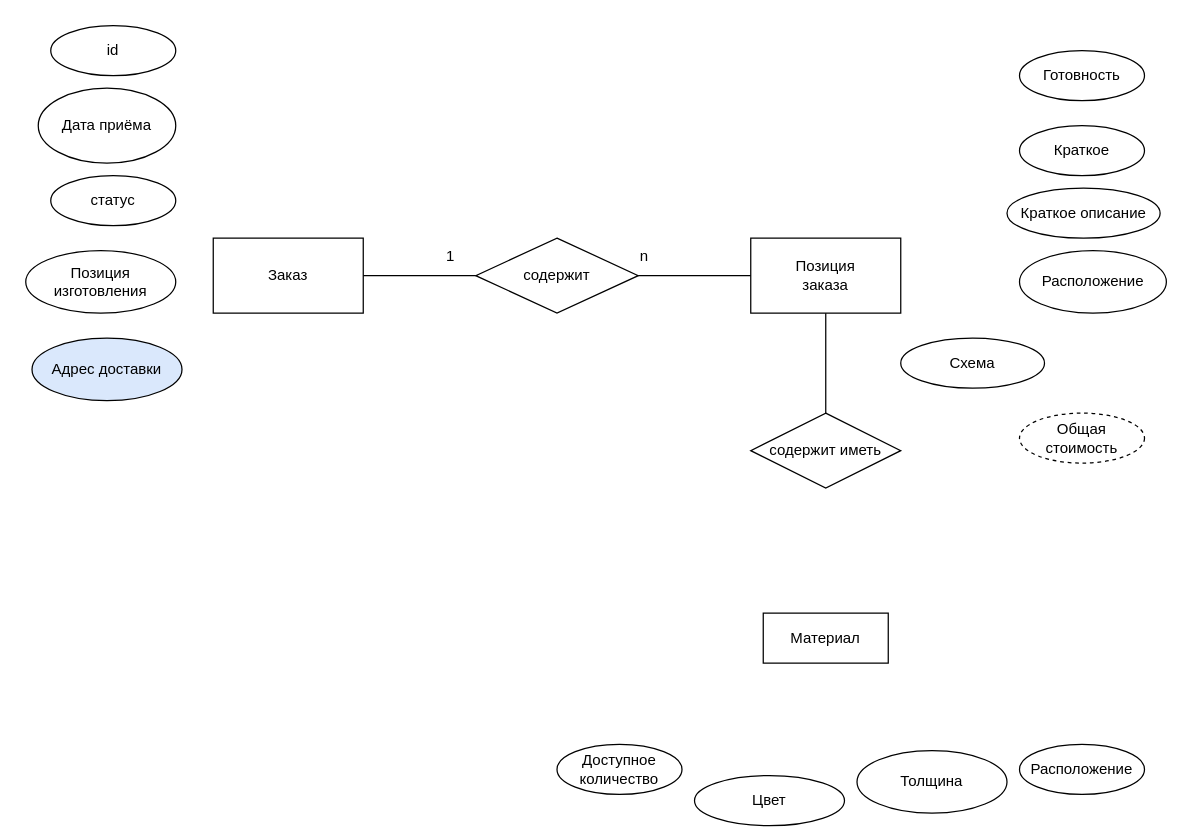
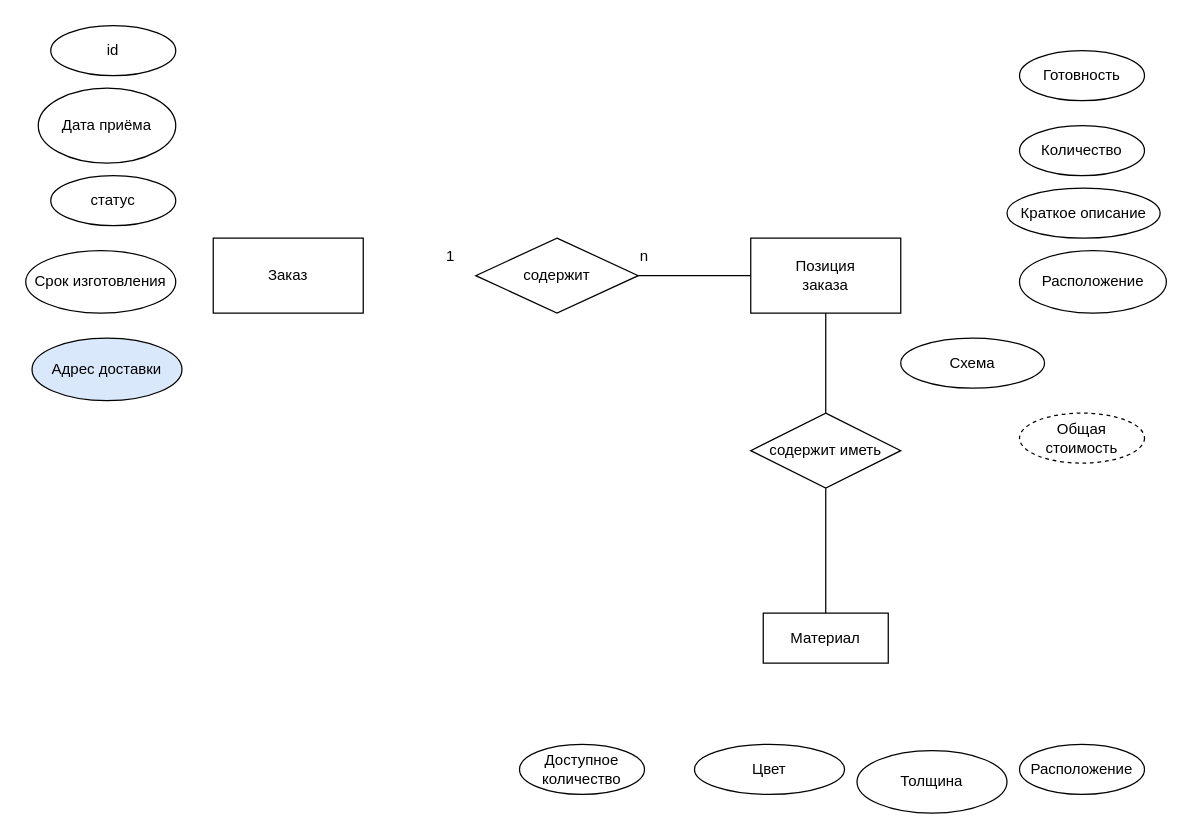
node "Краткое": label "Краткое" -> "Количество"
edge "Заказ" -- "содержит": removed
node "Позиция изготовления": label "Позиция изготовления" -> "Срок изготовления"
edge "содержит иметь" -- "Материал": added
node "Доступное количество": moved (619, 769) -> (582, 769)
node "Цвет": moved (769, 801) -> (769, 769)
